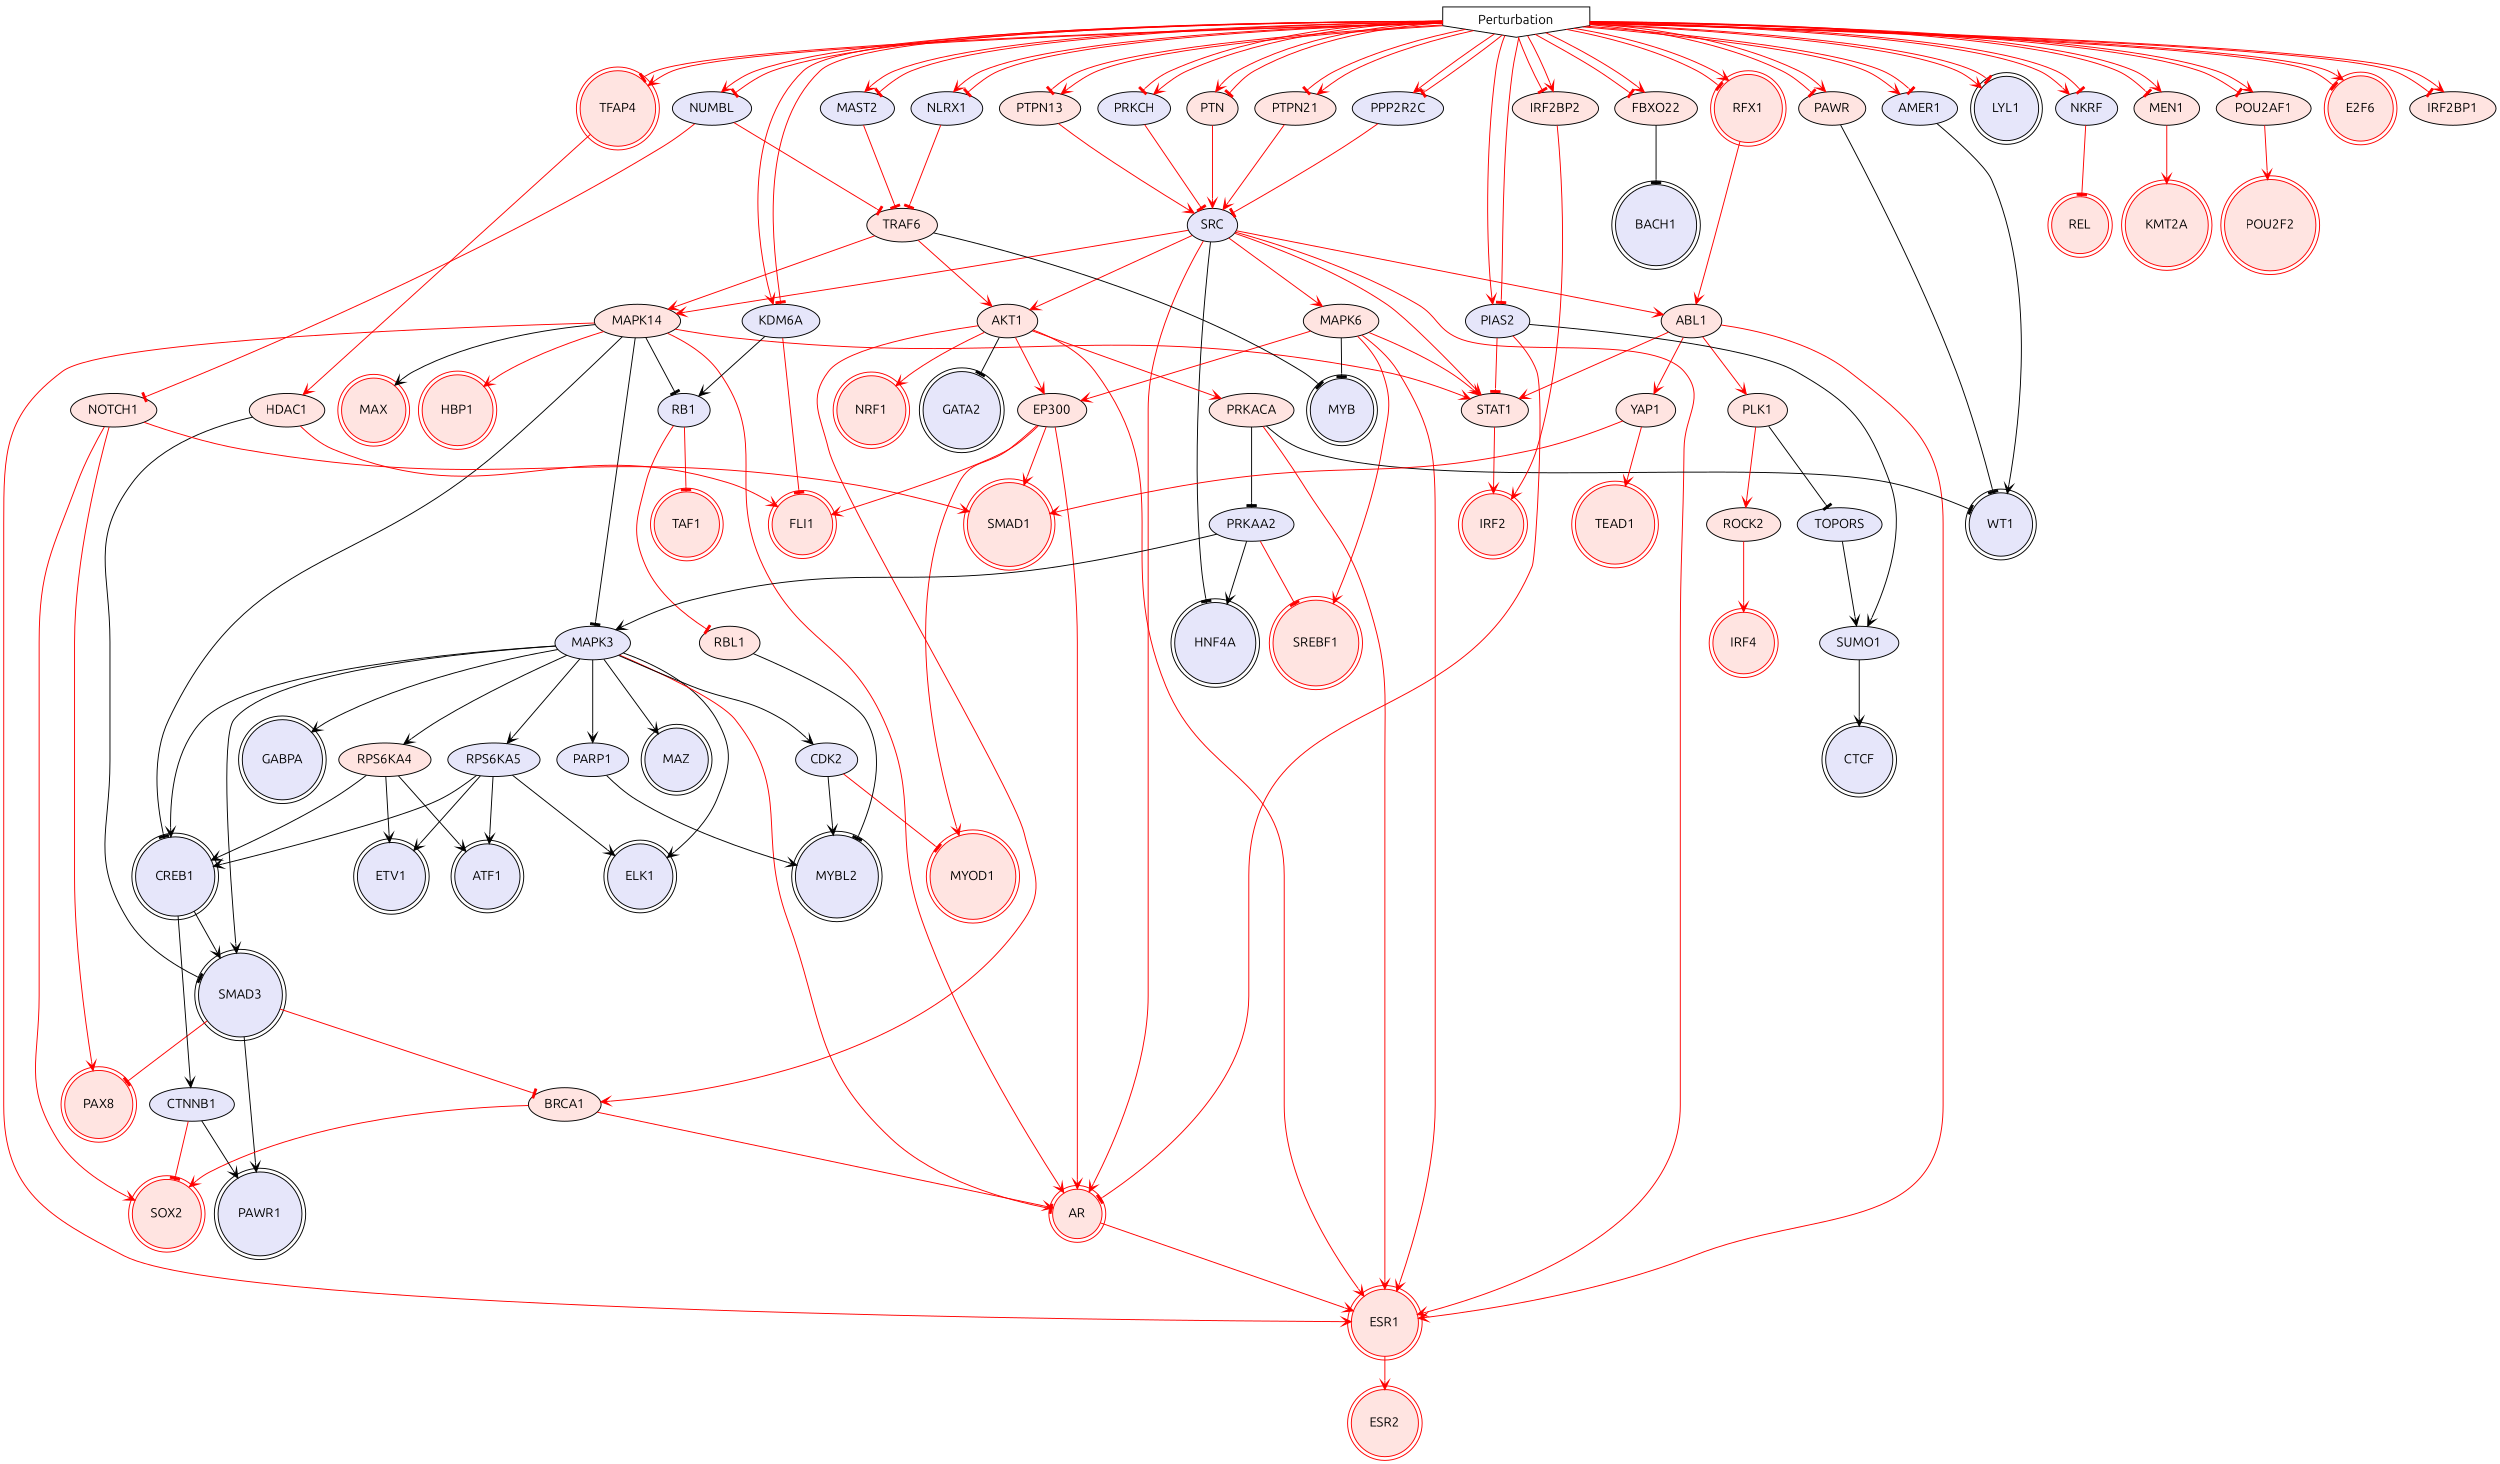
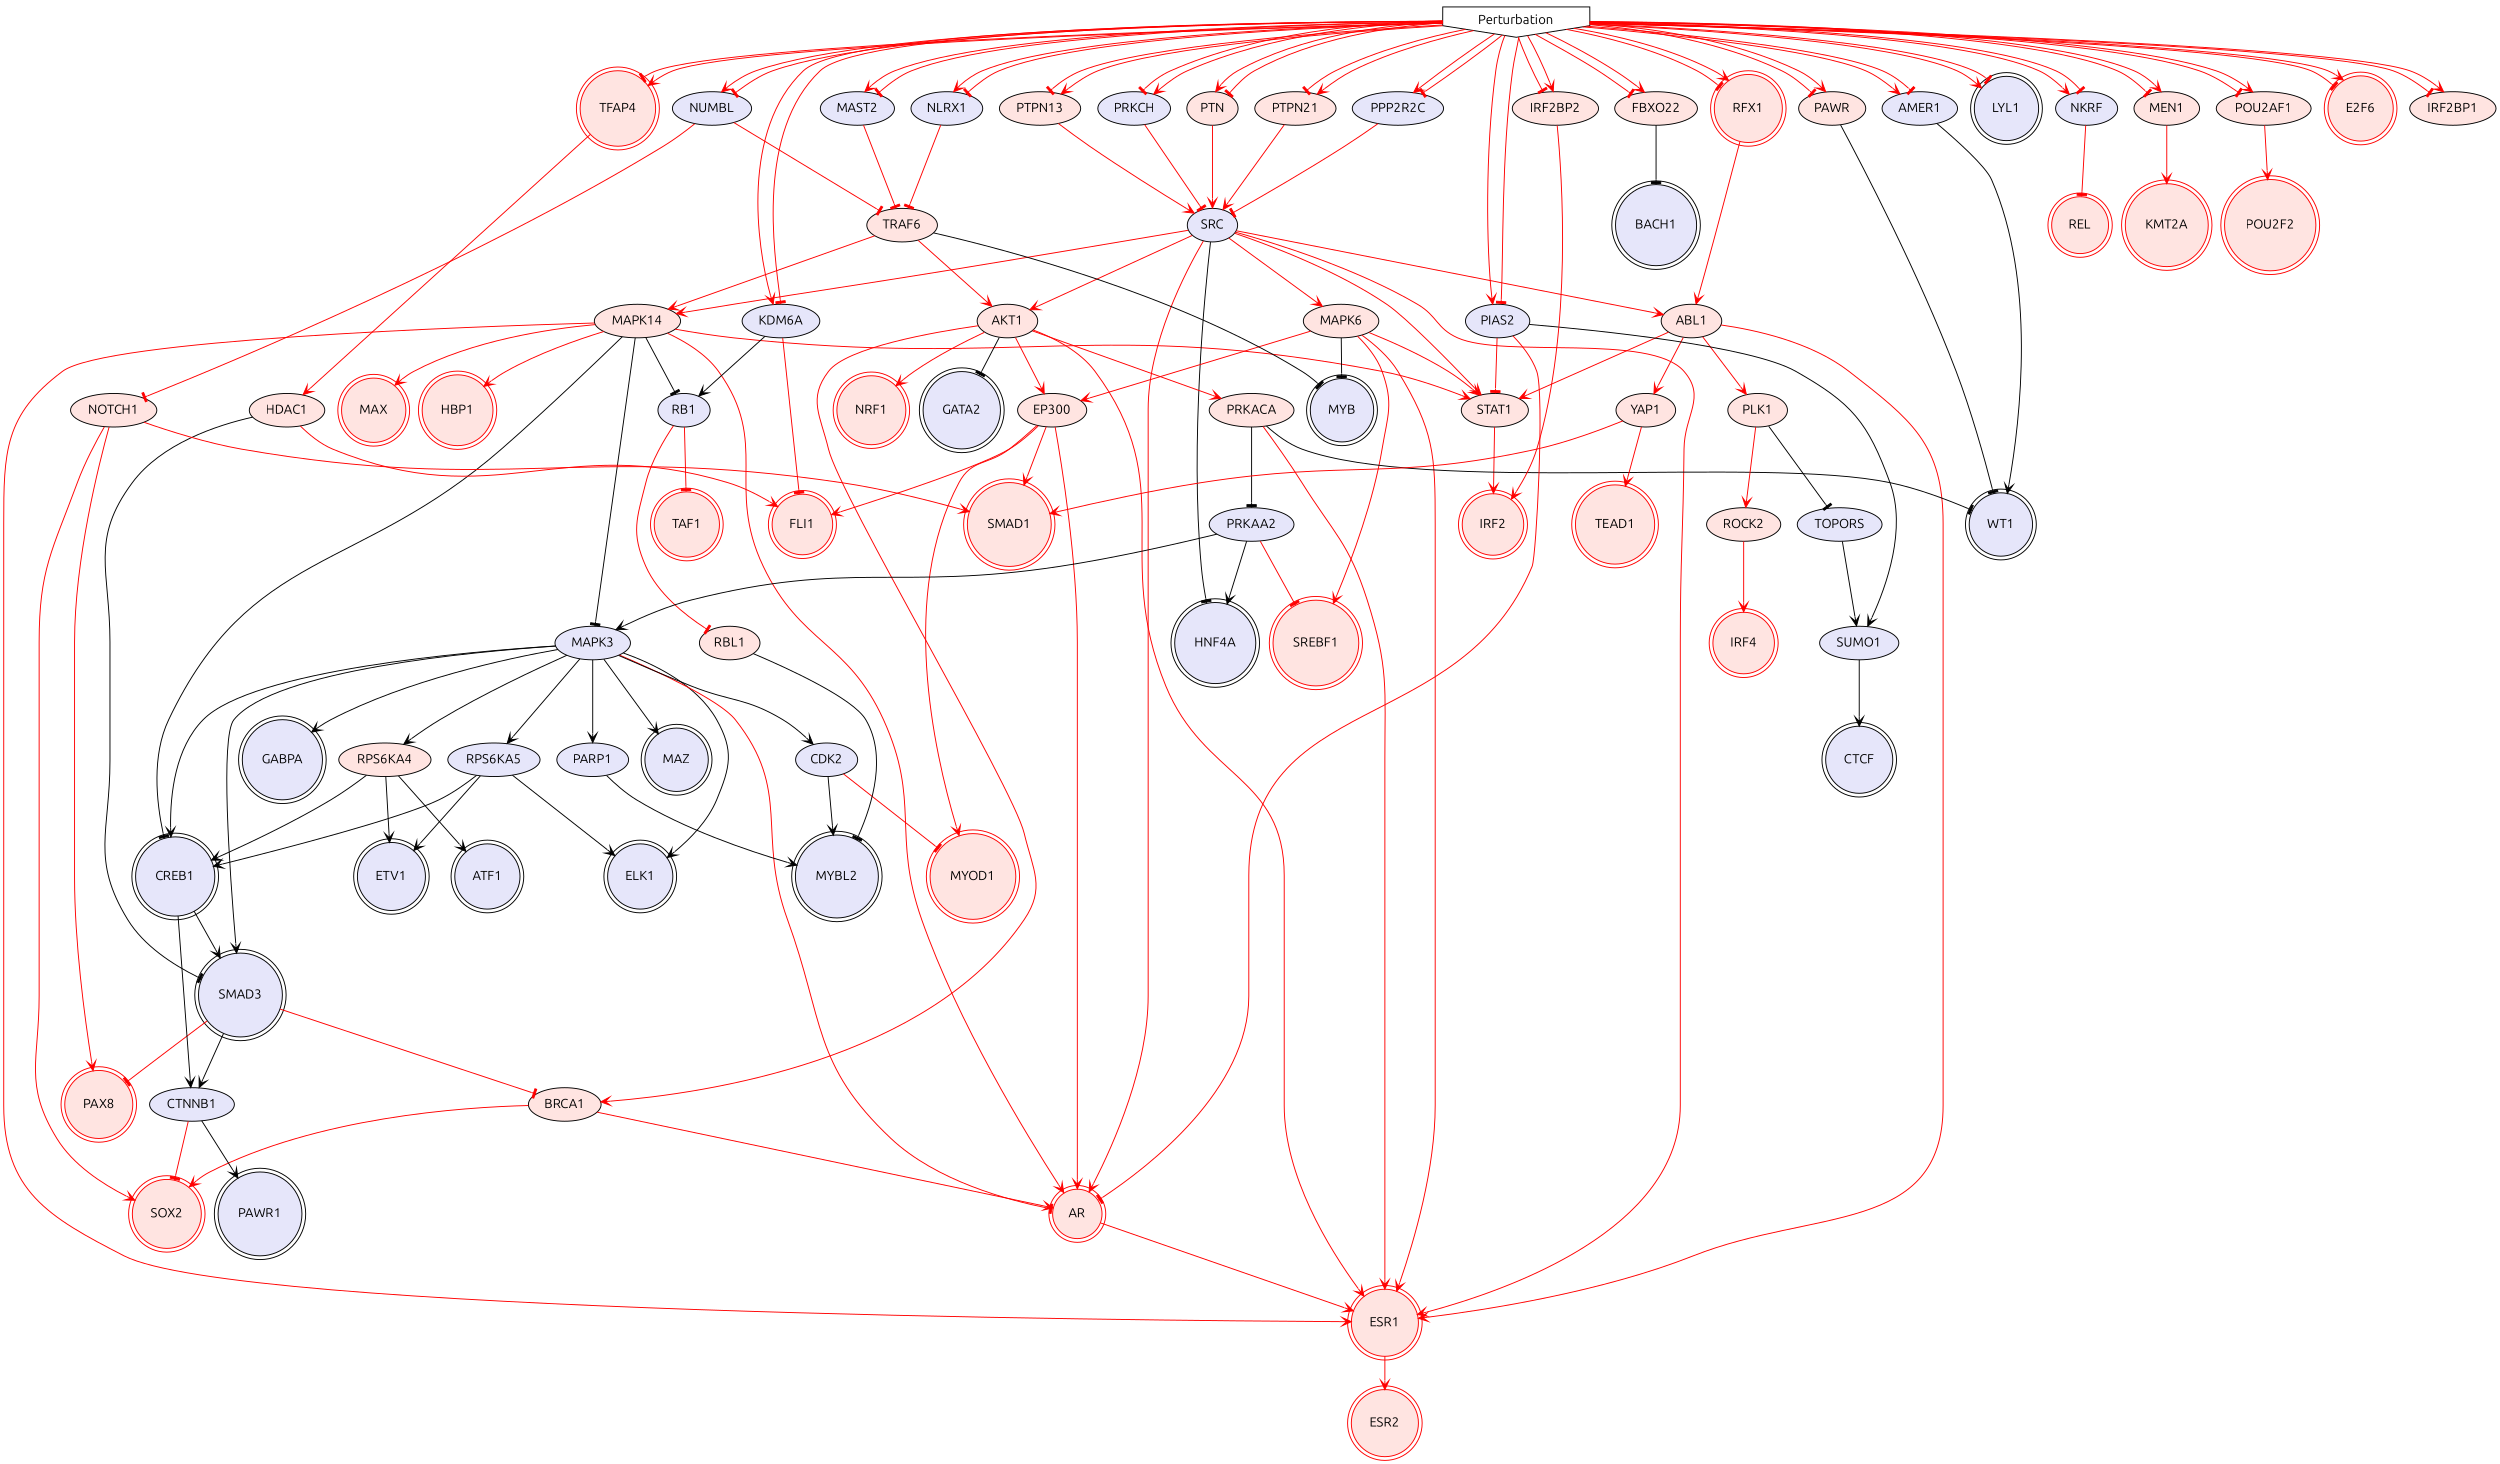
edge "MAPK14" -> "MAX": color black -> red
edge "RPS6KA5" -> "ATF1": removed
edge "SMAD3" -> "PAWR1": now "SMAD3" -> "CTNNB1"
